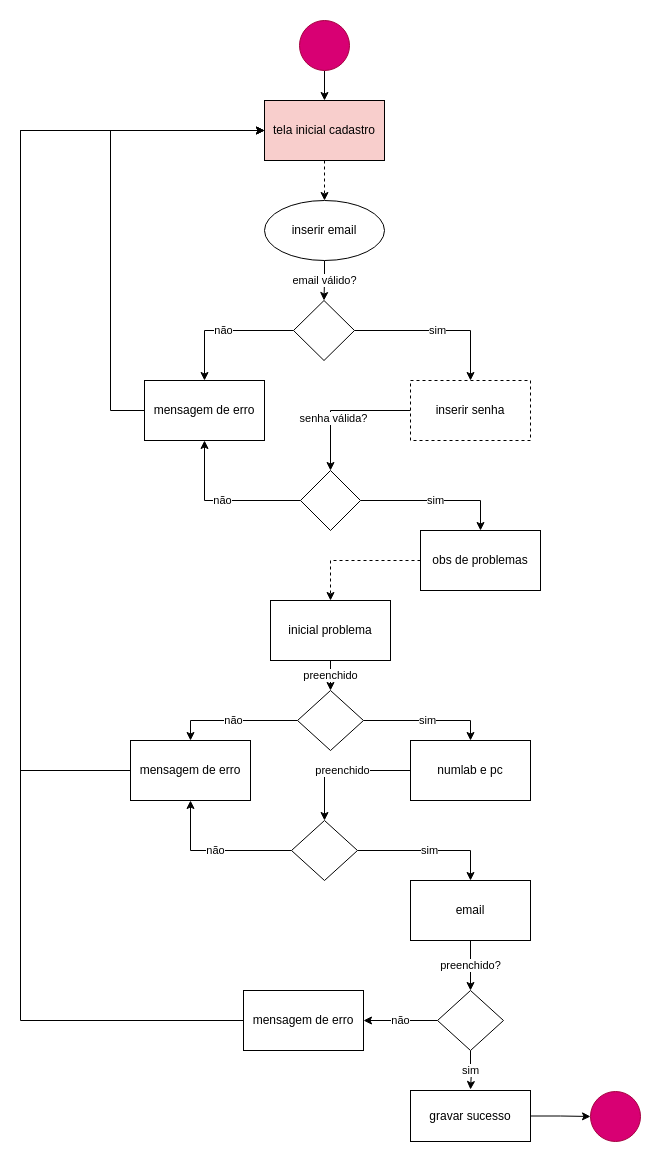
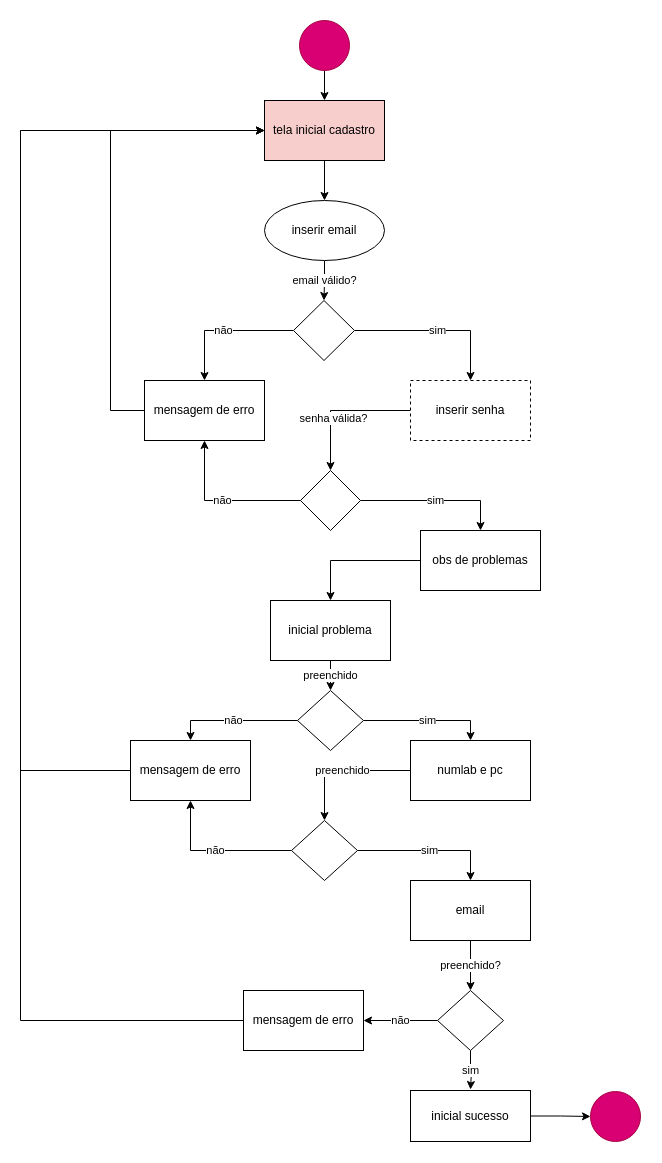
edge "tela inicial cadastro" -> "inserir email": style dashed -> solid
edge "obs de problemas" -> "inicial problema": style dashed -> solid
node "gravar sucesso": label "gravar sucesso" -> "inicial sucesso"
